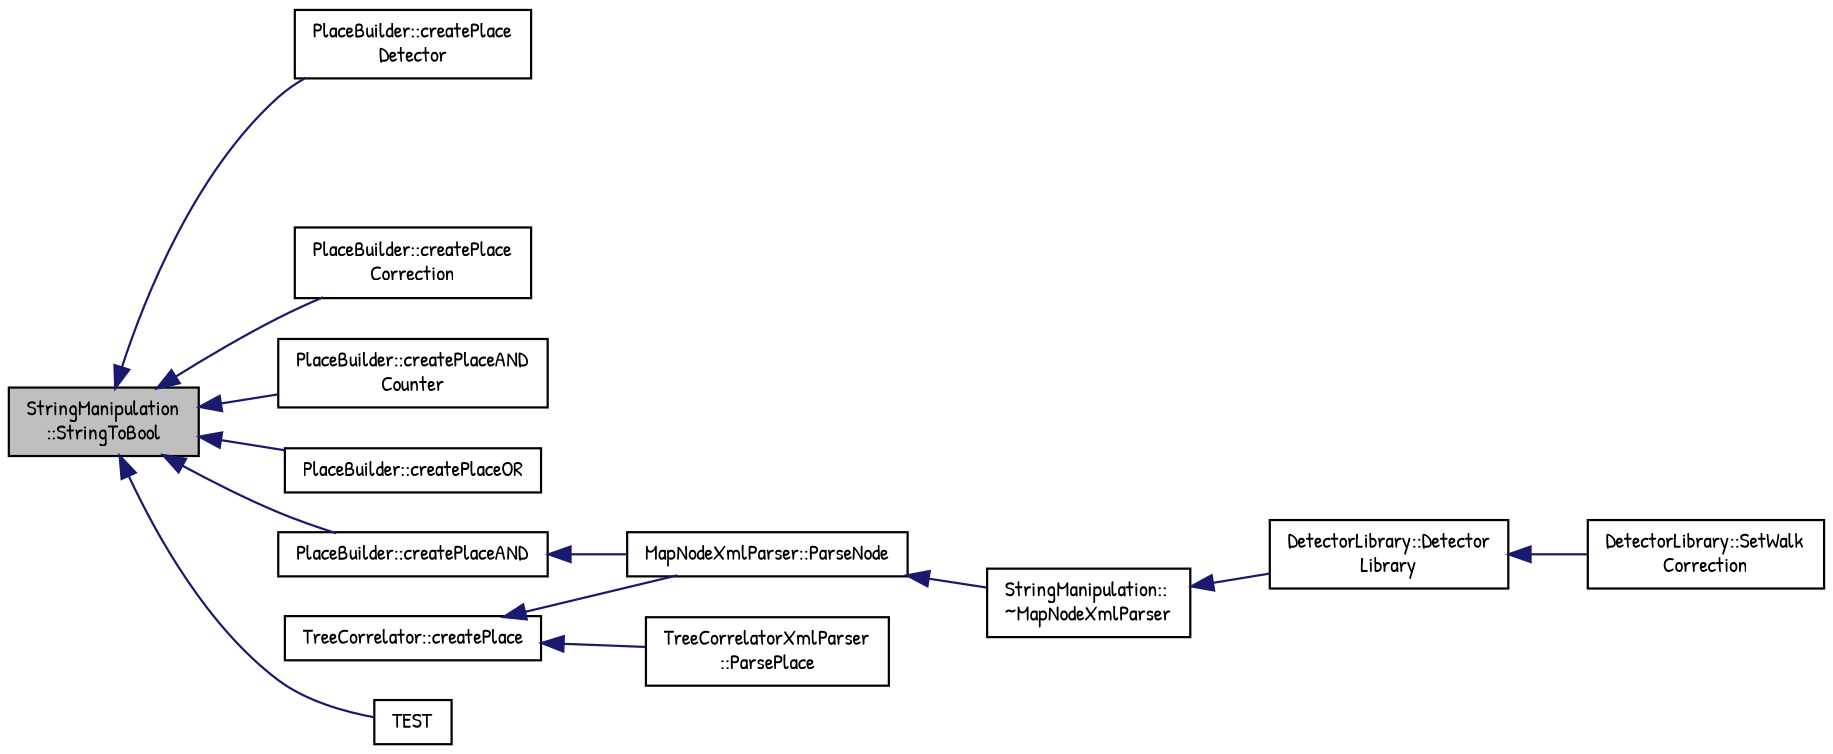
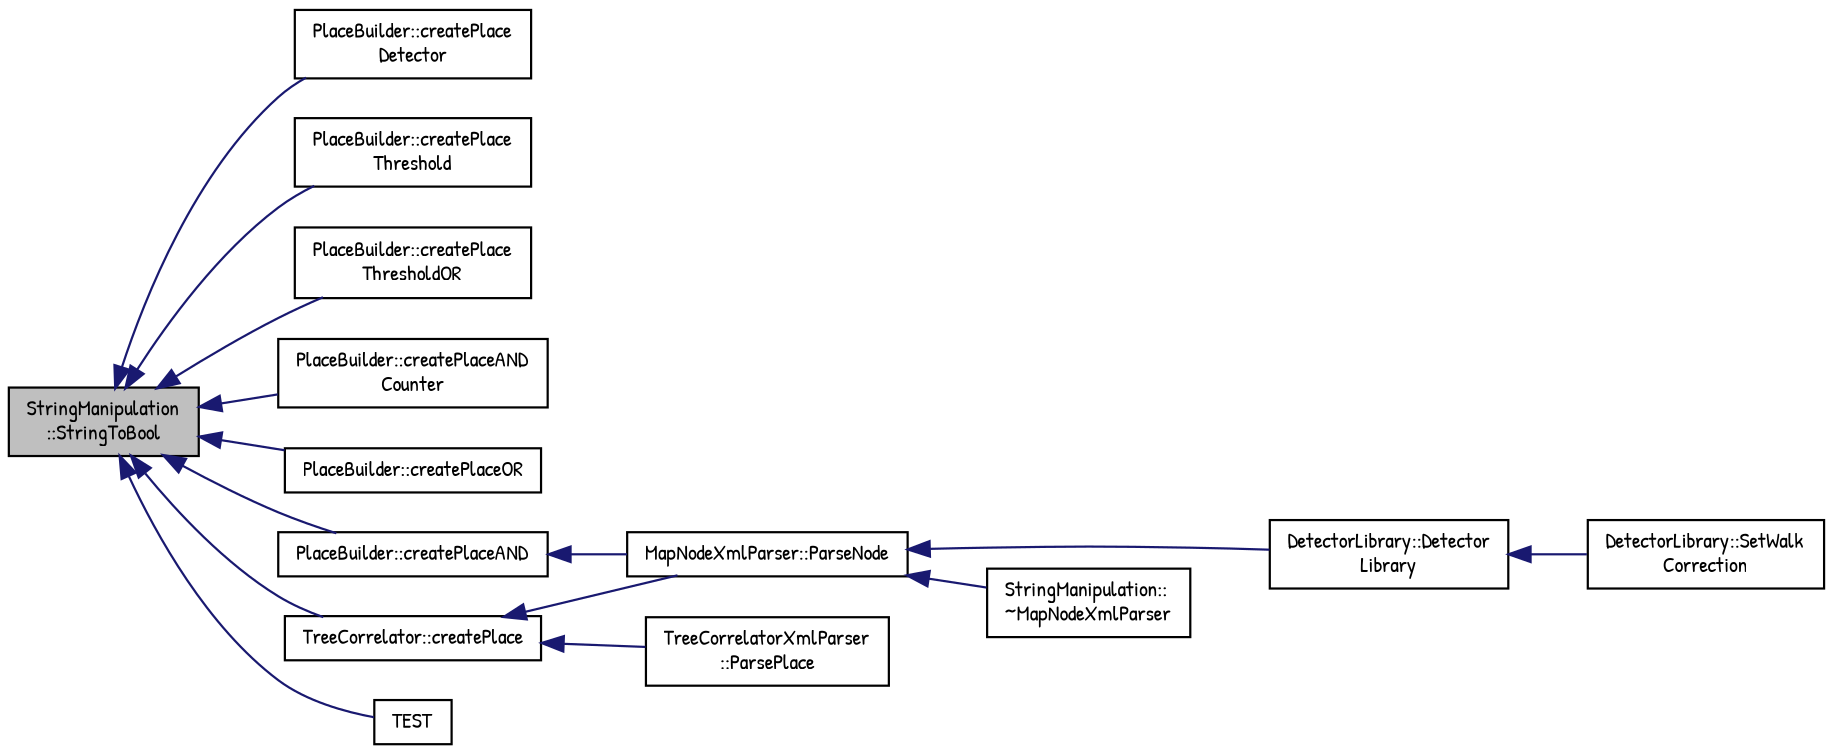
node "PlaceBuilder::createPlace Threshold": added
node "PlaceBuilder::createPlace Correction": label "PlaceBuilder::createPlace Correction" -> "PlaceBuilder::createPlace ThresholdOR"
edge "TreeCorrelator::createPlace" -> "StringManipulation ::StringToBool": added
edge "DetectorLibrary::Detector Library" -> "StringManipulation:: ~MapNodeXmlParser": now "DetectorLibrary::Detector Library" -> "MapNodeXmlParser::ParseNode"
